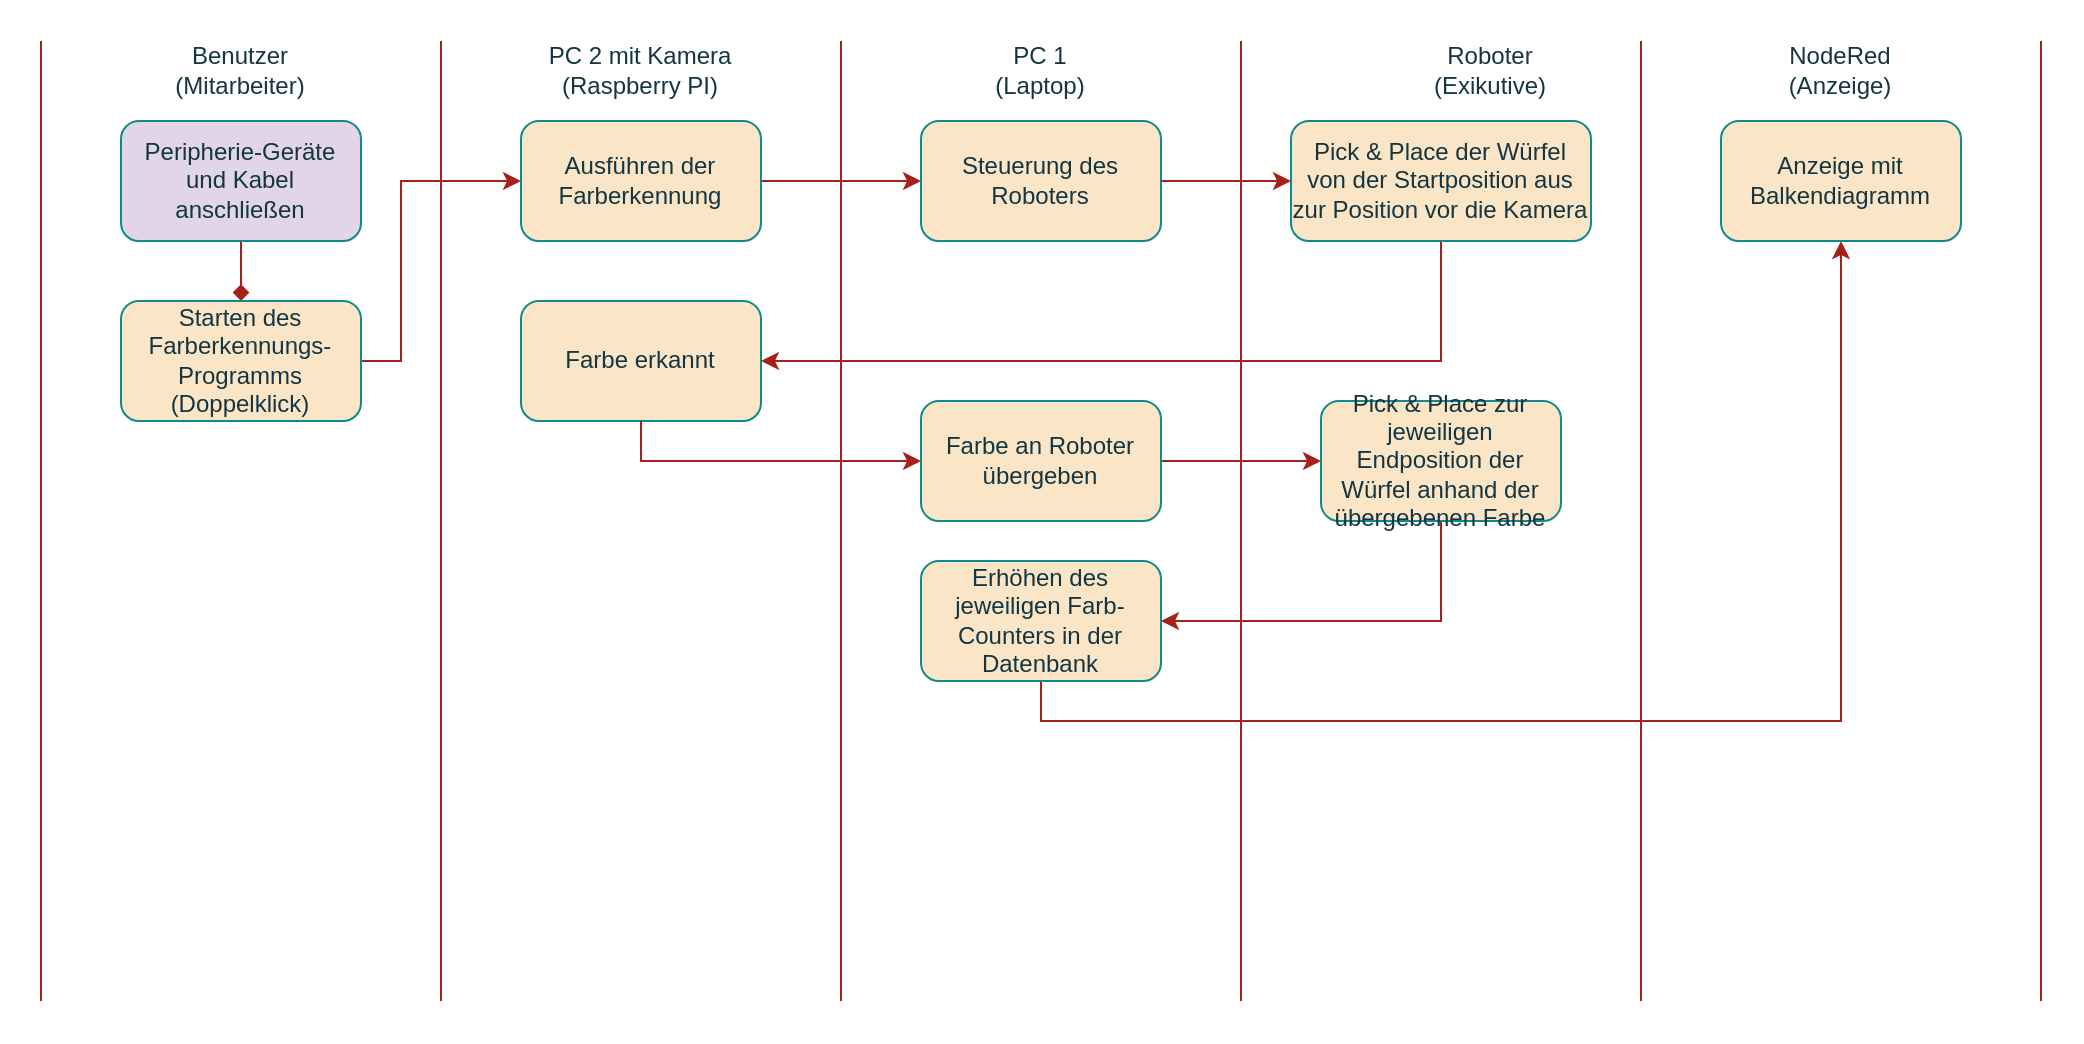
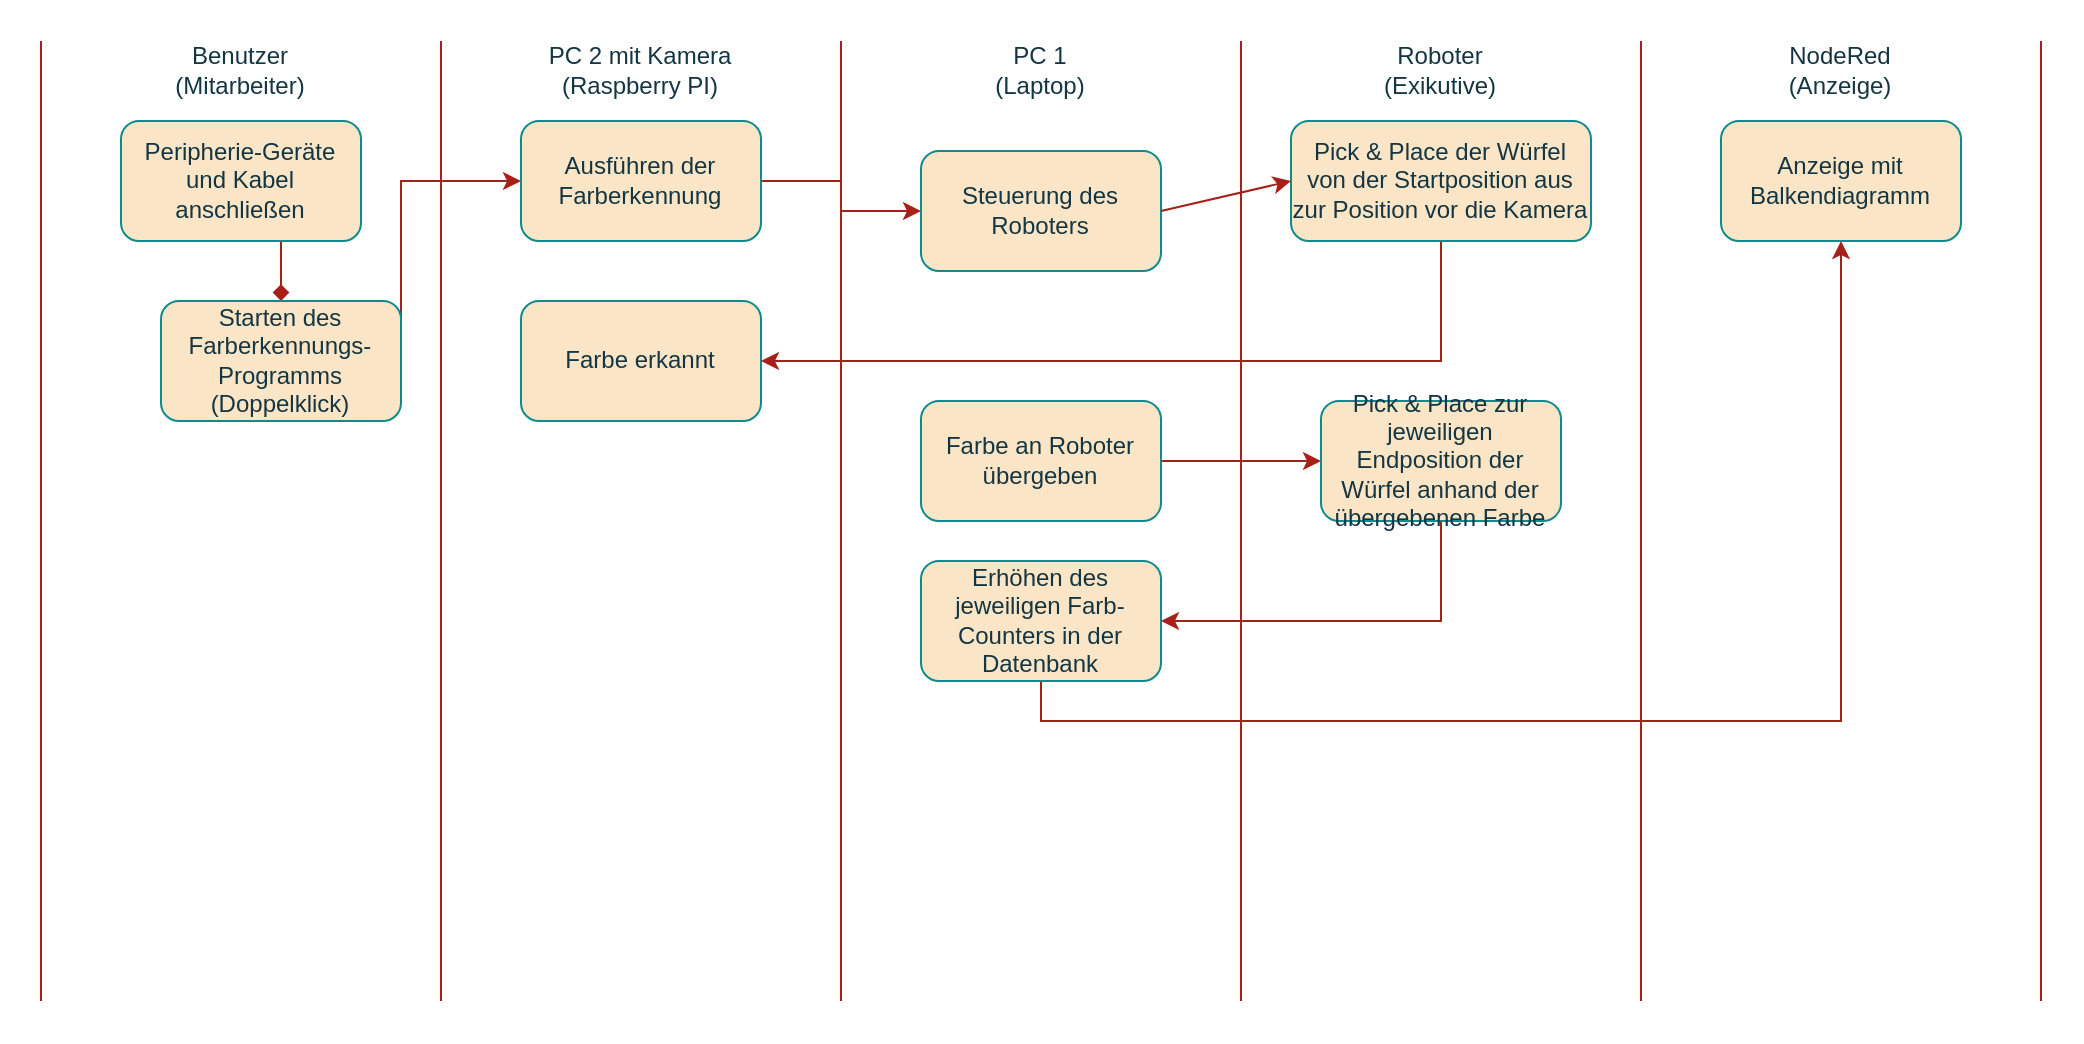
node "Roboter (Exikutive)": moved (1491, 71) -> (1441, 71)
node "Peripherie-Geräte und Kabel anschließen": fillcolor #e1d5e7 -> #fae5c7
node "Steuerung des Roboters": moved (1041, 181) -> (1041, 211)
node "Starten des Farberkennungs-Programms (Doppelklick)": moved (241, 361) -> (281, 361)
edge "Farbe erkannt" -> "Farbe an Roboter übergeben": removed
